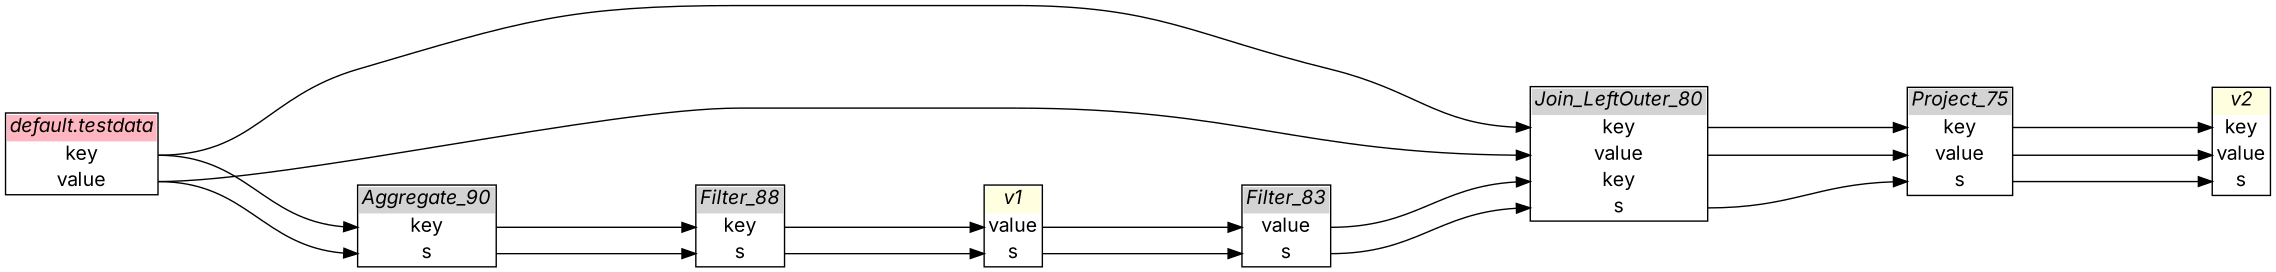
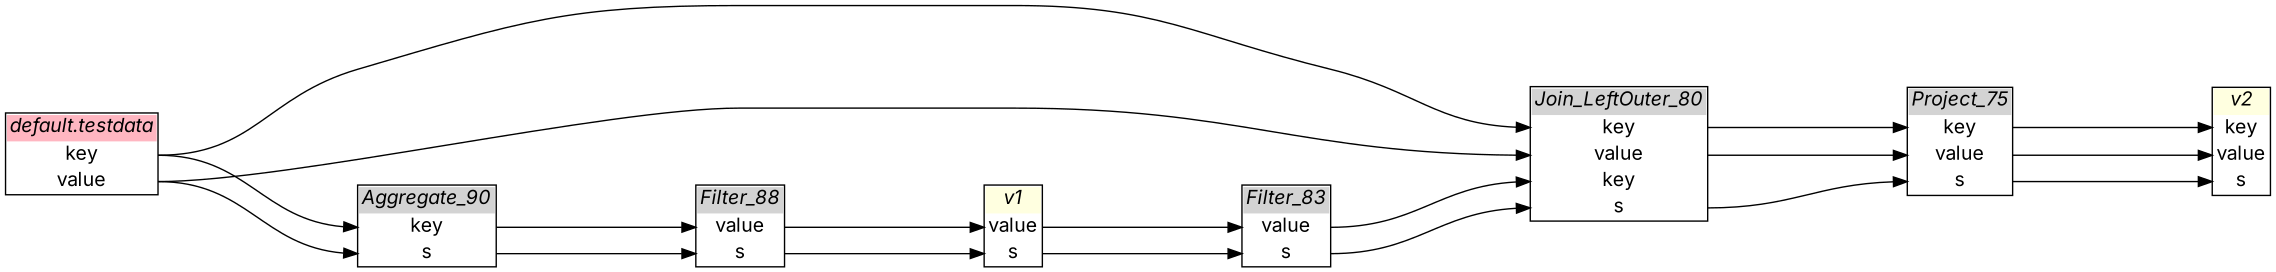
node "Filter_88": text "key" -> "value"
